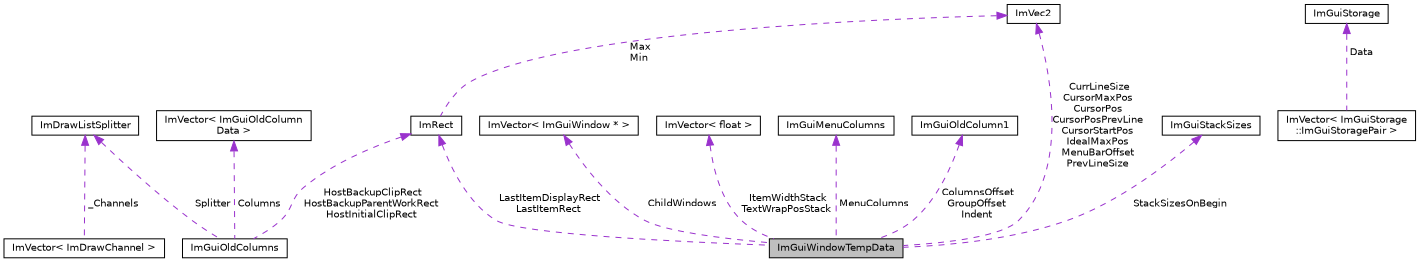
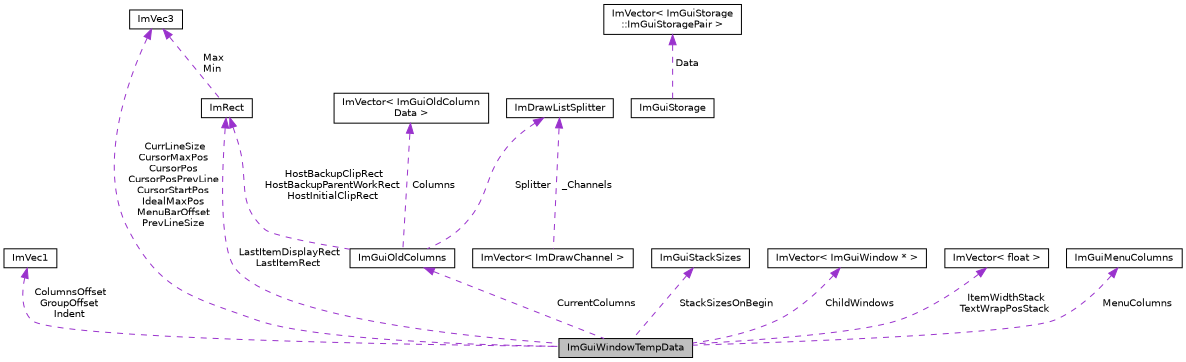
node "ImVec2": label "ImVec2" -> "ImVec3"
edge "ImVector< ImGuiStorage ::ImGuiStoragePair >" -> "ImGuiStorage": reversed
node "ImGuiOldColumn1": label "ImGuiOldColumn1" -> "ImVec1"
edge "ImGuiWindowTempData" -> "ImGuiOldColumns": added, label "CurrentColumns"
